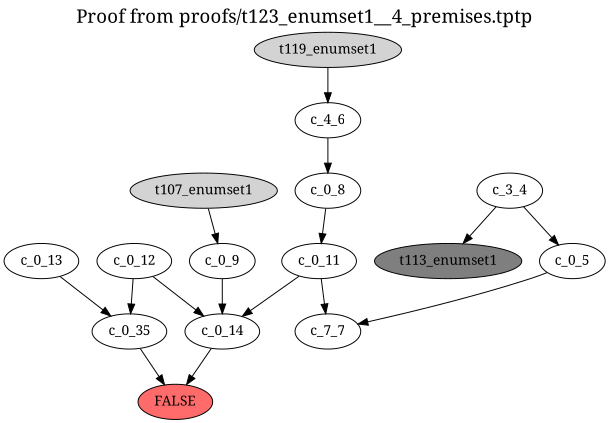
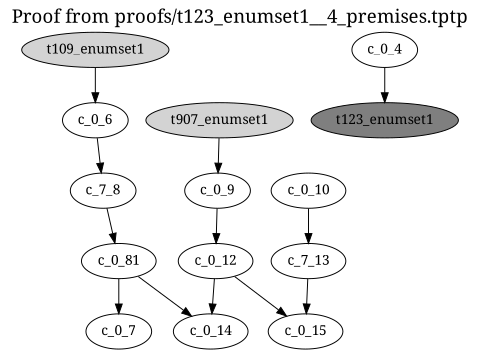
node "t119_enumset1": label "t119_enumset1" -> "t109_enumset1"
node "c_4_6": label "c_4_6" -> "c_0_6"
node "t107_enumset1": label "t107_enumset1" -> "t907_enumset1"
node "c_0_10": added
node "c_0_8": label "c_0_8" -> "c_7_8"
node "c_3_4": label "c_3_4" -> "c_0_4"
node "c_0_13": label "c_0_13" -> "c_7_13"
node "c_0_11": label "c_0_11" -> "c_0_81"
node "t113_enumset1": label "t113_enumset1" -> "t123_enumset1"
node "c_0_5": removed
edge "c_0_9" -> "c_0_14": now "c_0_9" -> "c_0_12"
node "c_0_35": label "c_0_35" -> "c_0_15"
node "c_7_7": label "c_7_7" -> "c_0_7"
node "FALSE": removed
